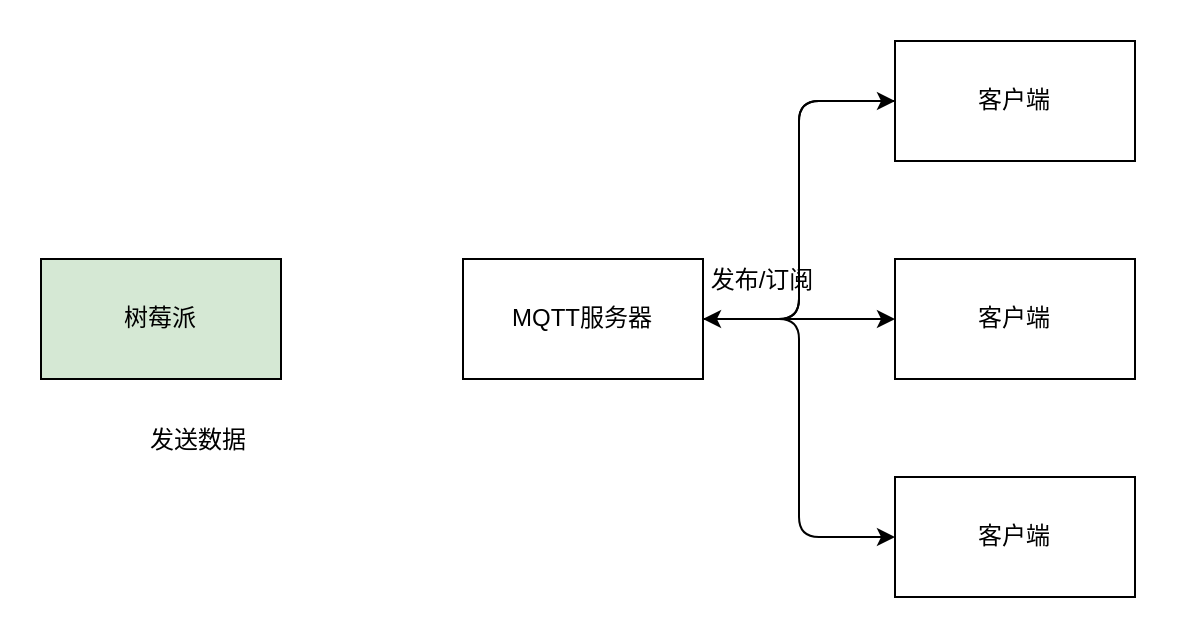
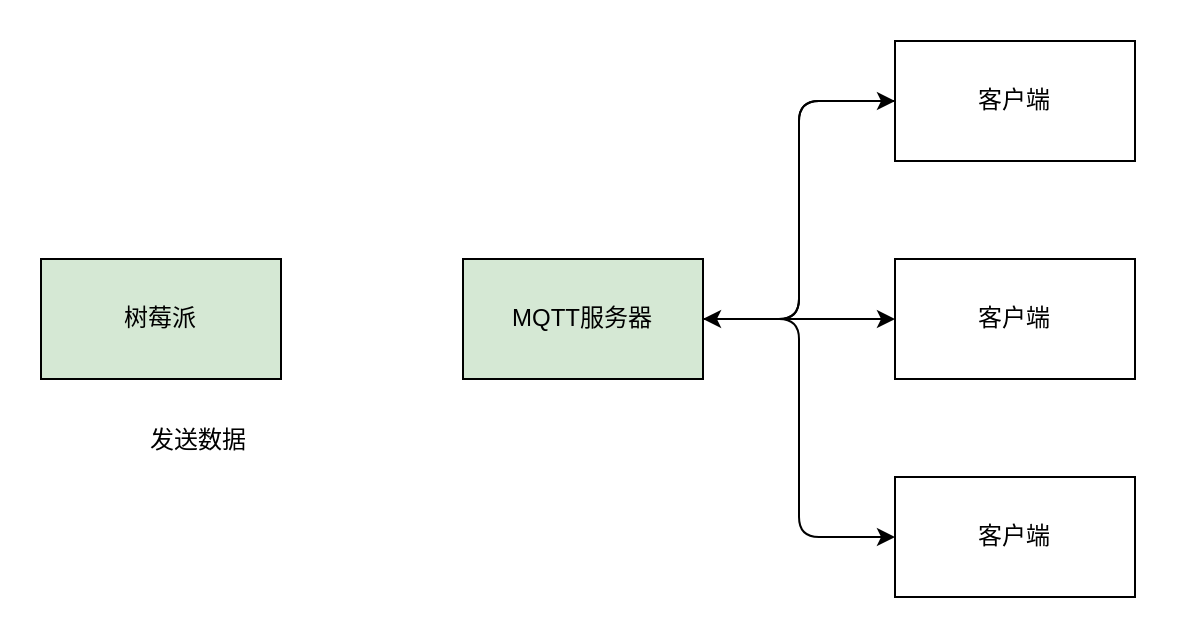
node "发布/订阅": removed
node "MQTT服务器": fillcolor #ffffff -> #d5e8d4
